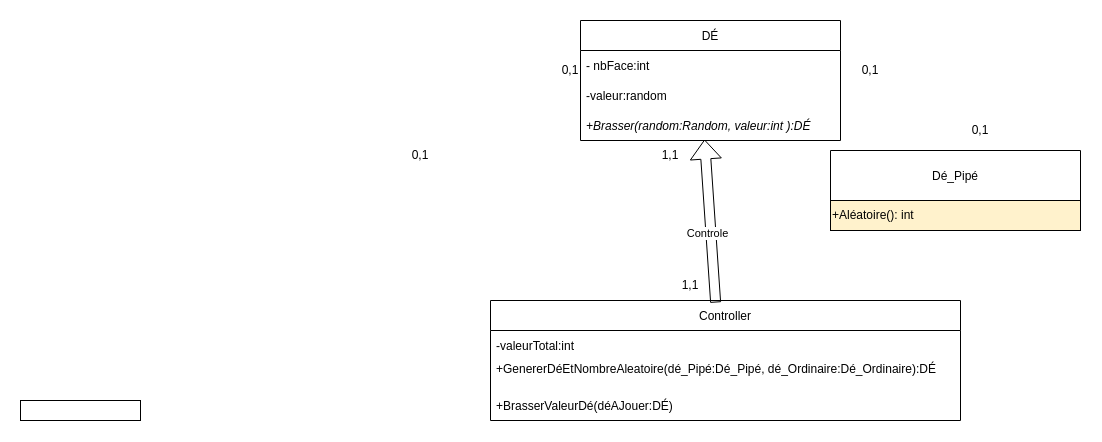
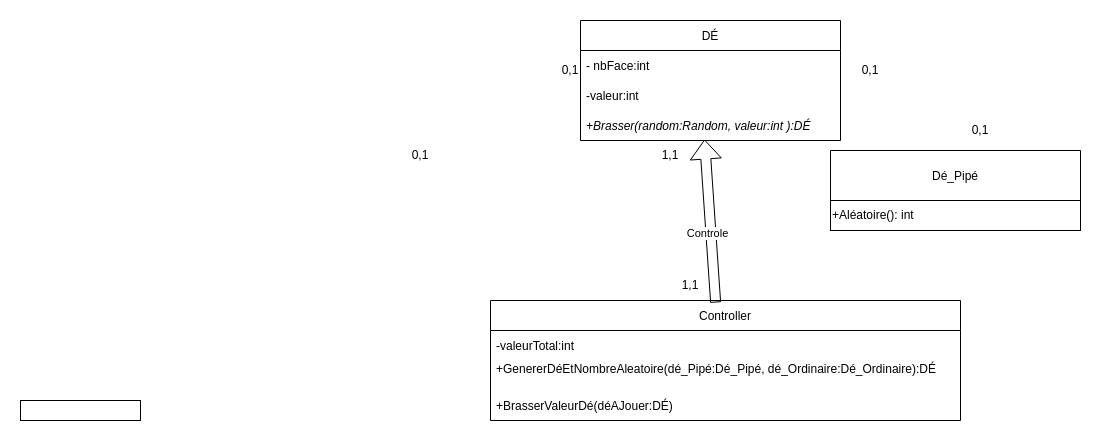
node "-valeur:random": label "-valeur:random" -> "-valeur:int"
node "+Aléatoire(): int": fillcolor #fff2cc -> #ffffff
